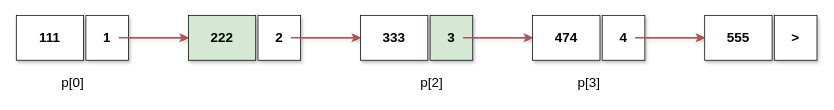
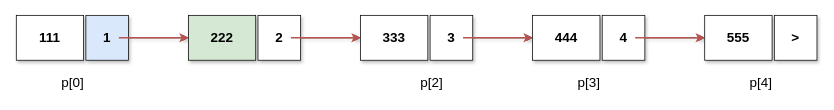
node "1": fillcolor #ffffff -> #dae8fc
node "3": fillcolor #d5e8d4 -> #ffffff
node "474": label "474" -> "444"
node "p[4]": added
